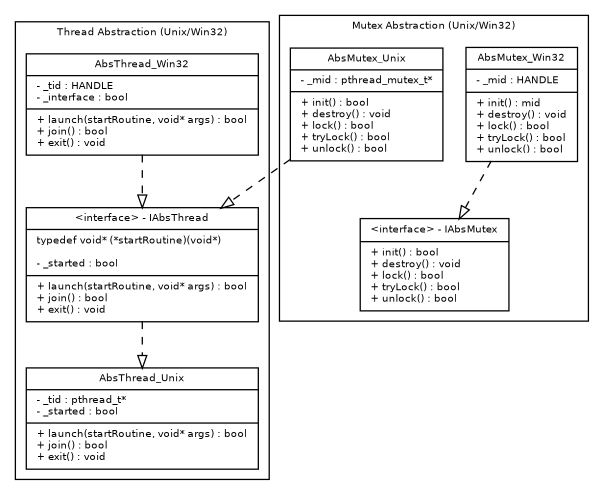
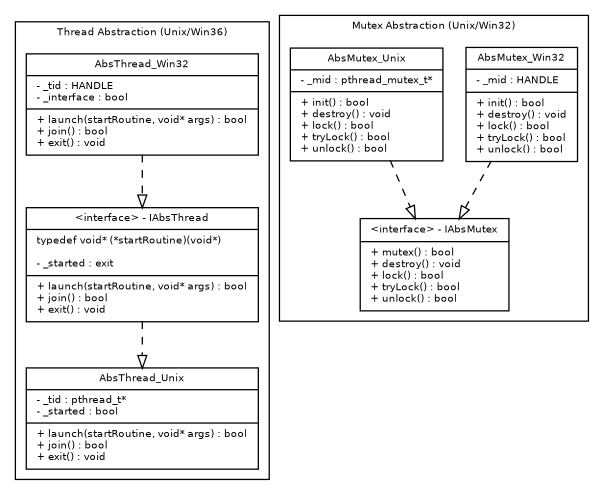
cluster "Thread Abstraction (Unix/Win32)": label "Thread Abstraction (Unix/Win32)" -> "Thread Abstraction (Unix/Win36)"
node "AbsMutex_Win32": text "+ init() : mid" -> "+ init() : bool"
edge "AbsMutex_Unix" -> "<interface> - IAbsThread": now "AbsMutex_Unix" -> "<interface> - IAbsMutex"
node "<interface> - IAbsMutex": text "+ init() : bool" -> "+ mutex() : bool"
node "<interface> - IAbsThread": text "- _started : bool" -> "- _started : exit"
